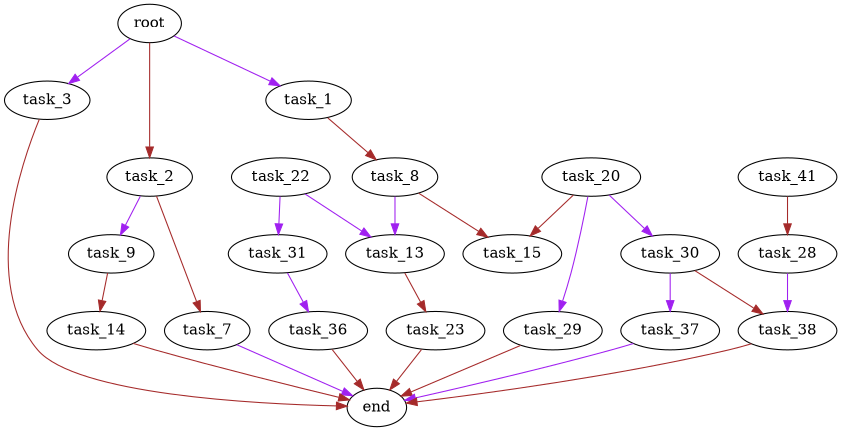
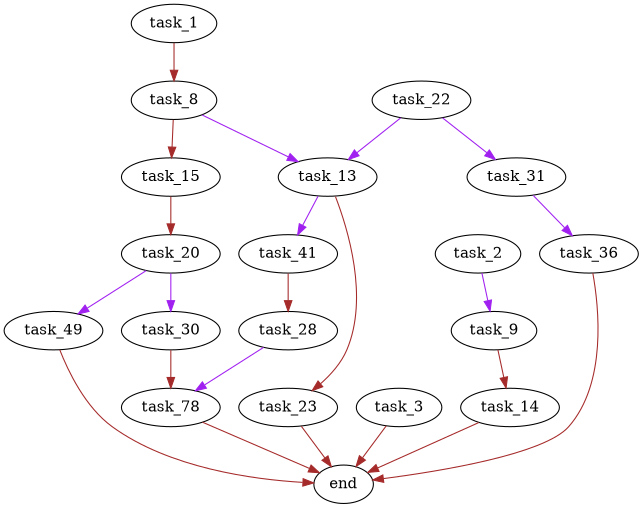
node "root": removed
edge "task_13" -> "task_41": added
edge "task_20" -> "task_15": reversed
node "task_7": removed
node "task_29": label "task_29" -> "task_49"
node "task_37": removed
node "task_38": label "task_38" -> "task_78"
